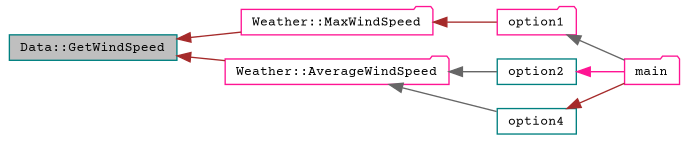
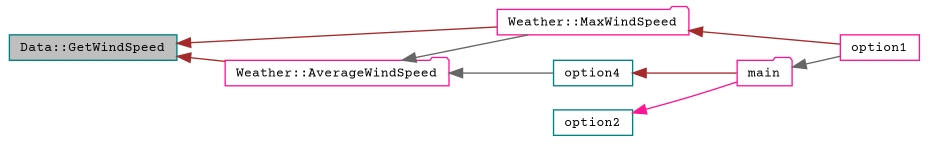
node "option1": shape folder -> box
edge "main" -> "option1": reversed
edge "option2" -> "Weather::AverageWindSpeed": now "Weather::MaxWindSpeed" -> "Weather::AverageWindSpeed"
